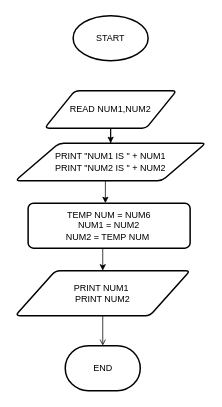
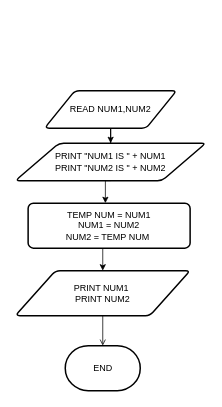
node "START": removed
node "TEMP NUM = NUM6 NUM1 = NUM2 NUM2 = TEMP NUM": label "TEMP NUM = NUM6 NUM1 = NUM2 NUM2 = TEMP NUM" -> "TEMP NUM = NUM1 NUM1 = NUM2 NUM2 = TEMP NUM"
